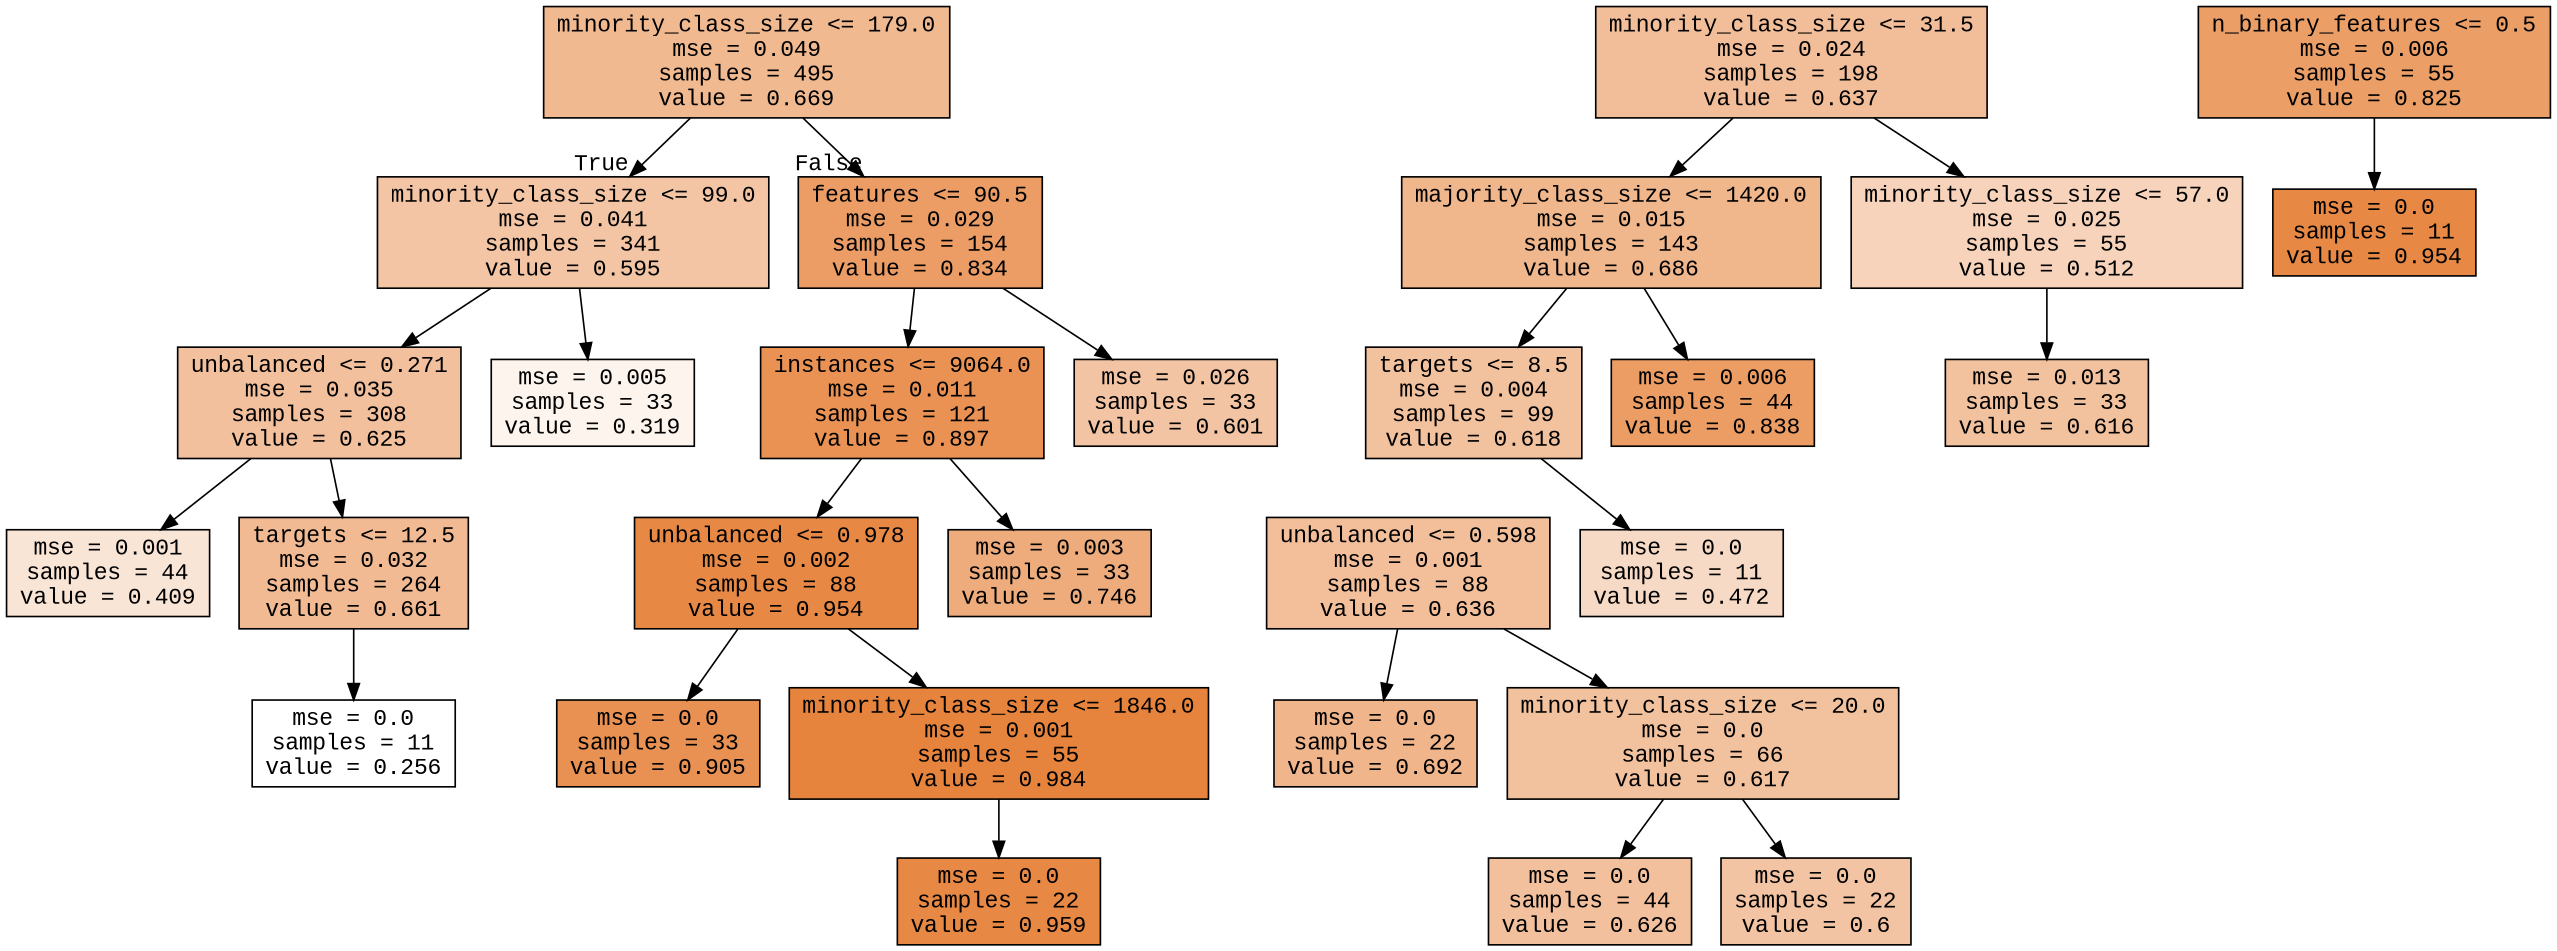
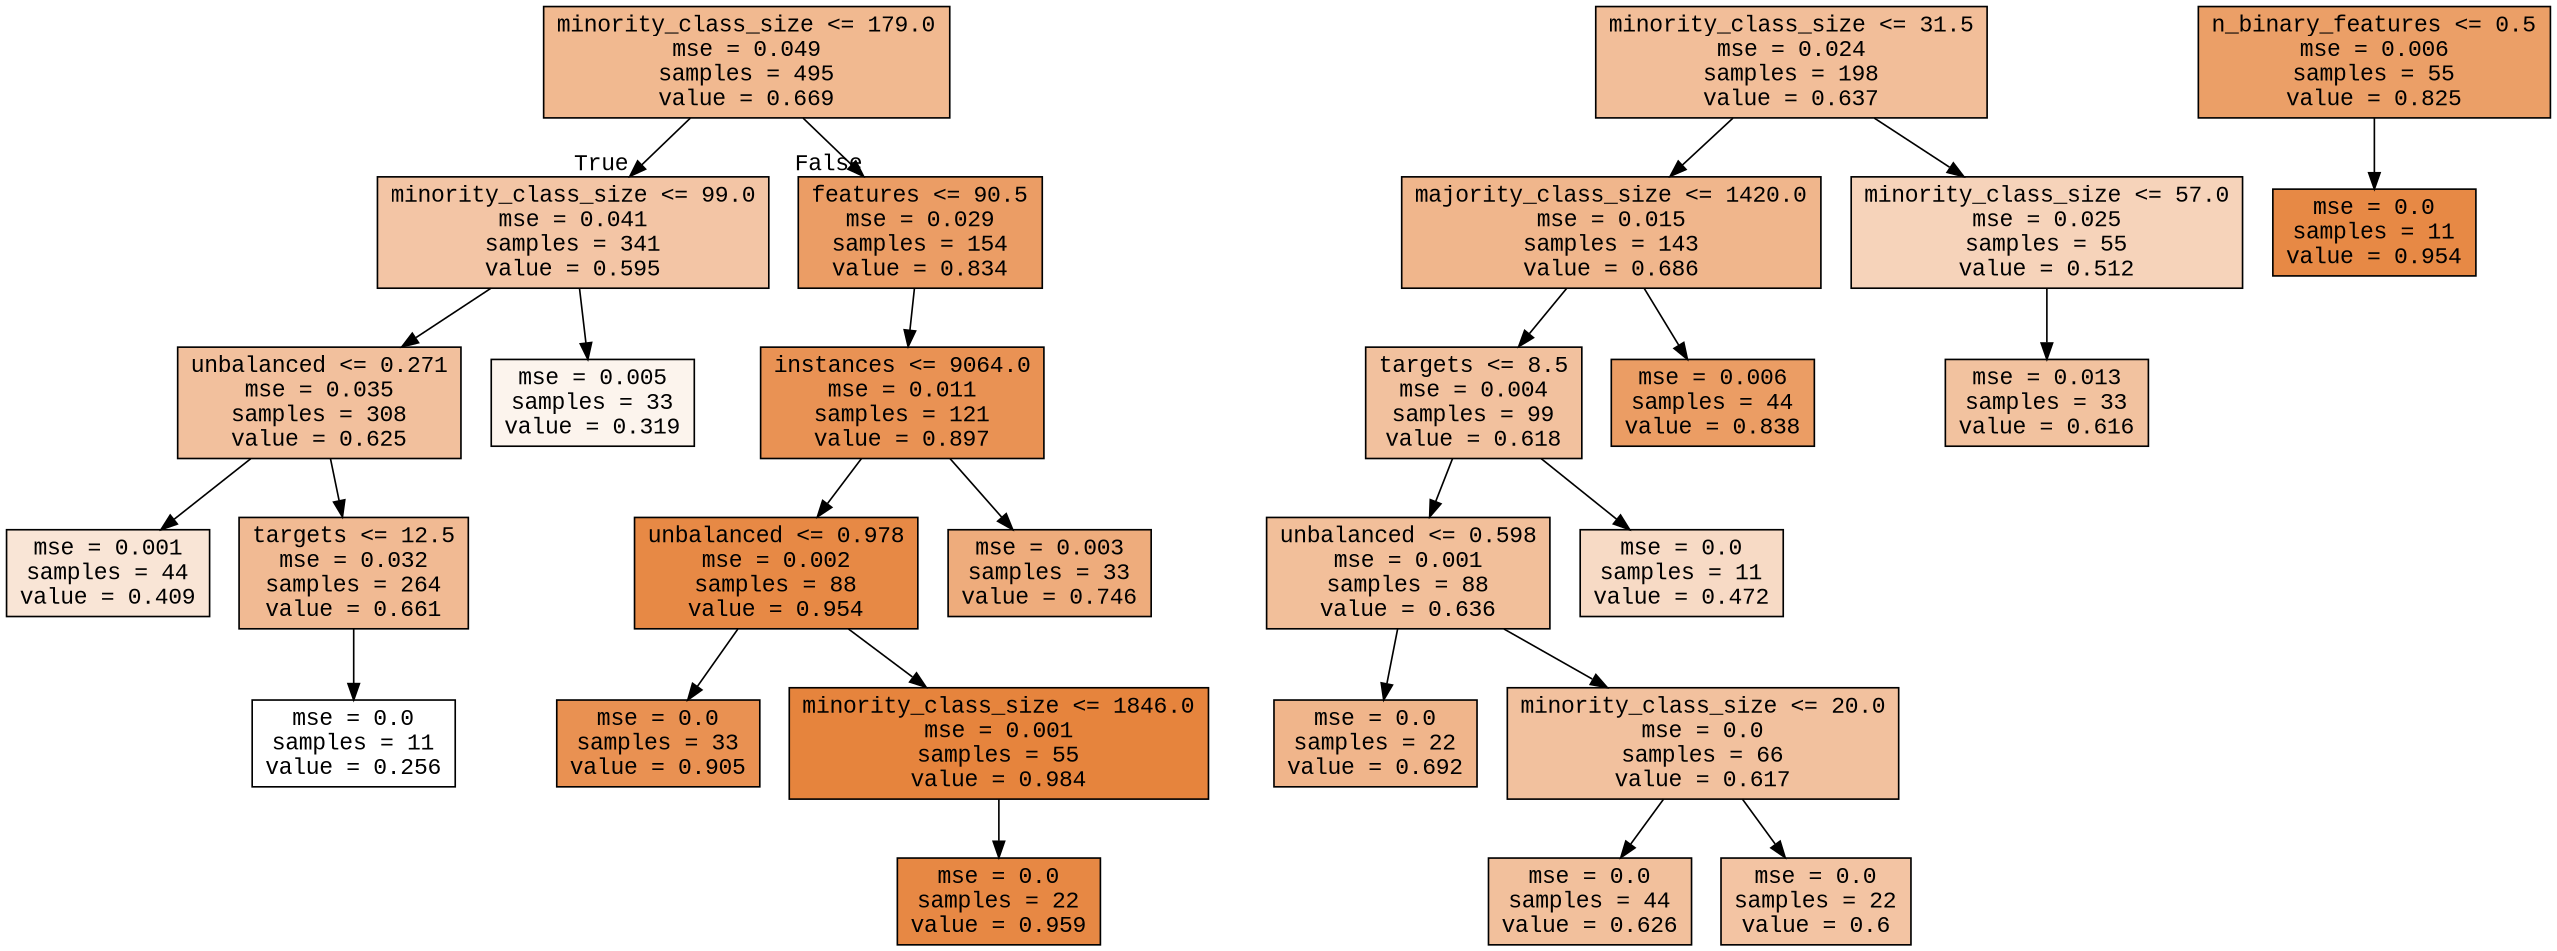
node "mse = 0.026 samples = 33 value = 0.601": removed
edge "targets <= 8.5 mse = 0.004 samples = 99 value = 0.618" -> "unbalanced <= 0.598 mse = 0.001 samples = 88 value = 0.636": added
